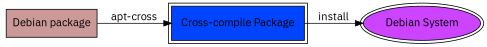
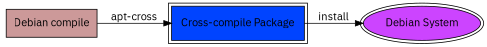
node "Debian package": label "Debian package" -> "Debian compile"
